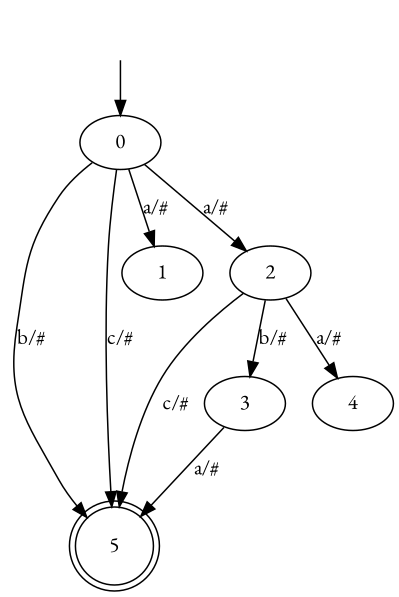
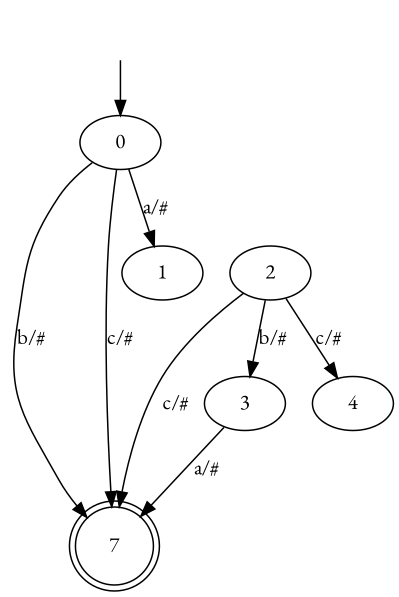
edge "0" -> "2": removed, label "a/#"
edge "2" -> "4": label "a/#" -> "c/#"
node "5": label "5" -> "7"
